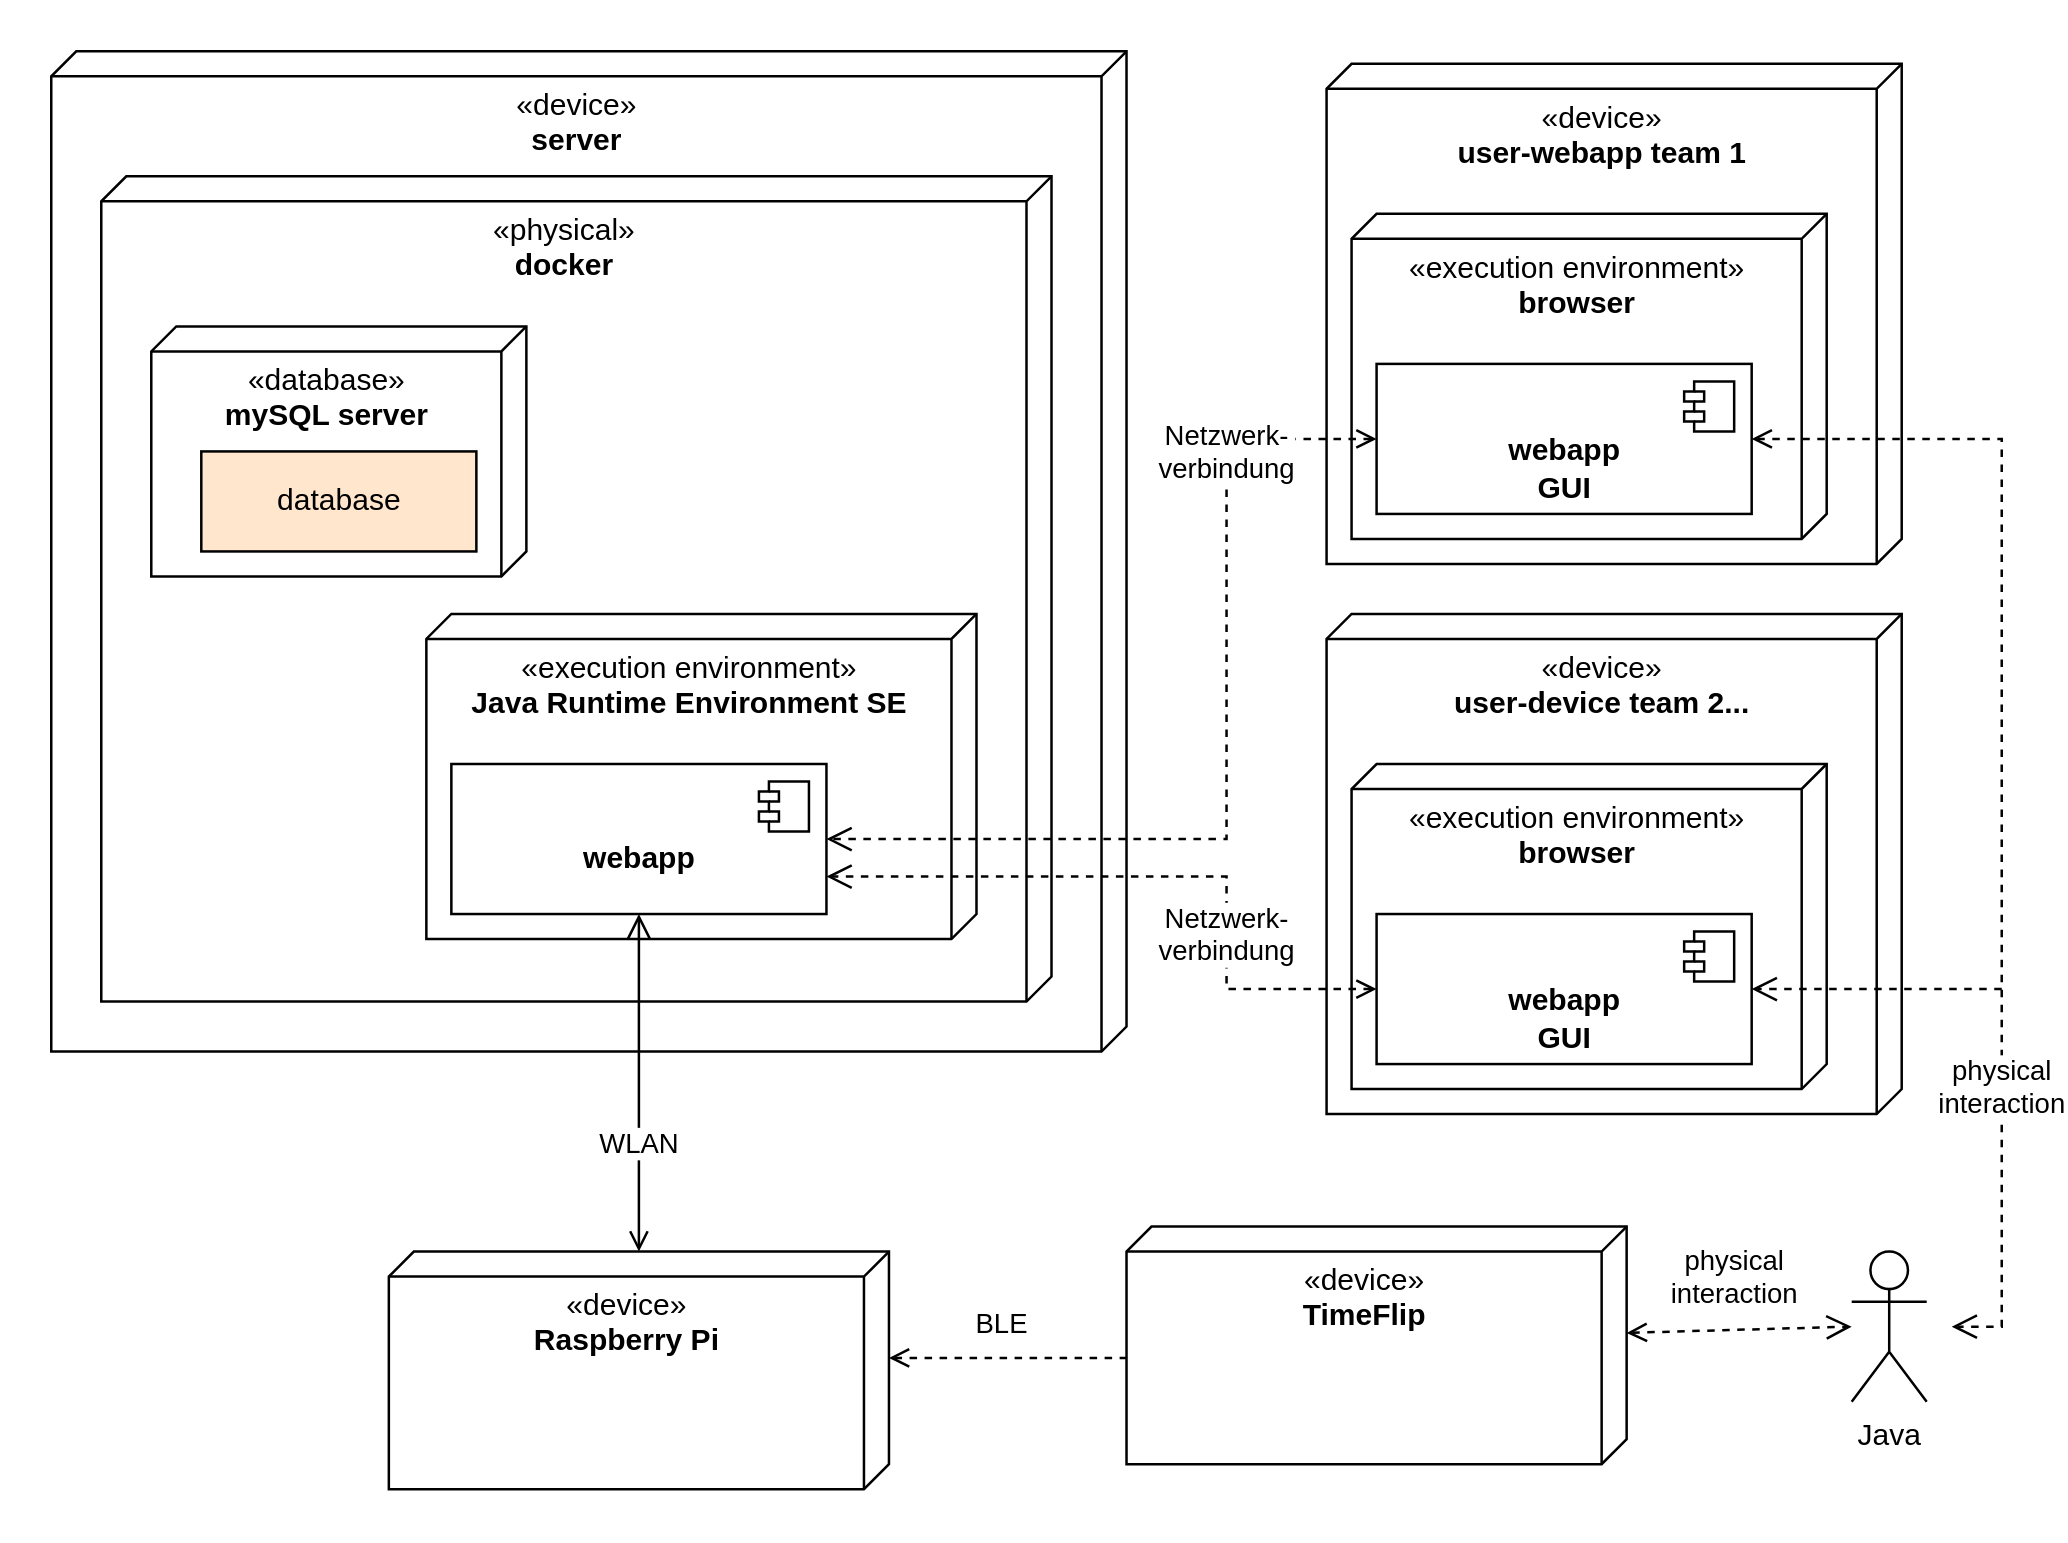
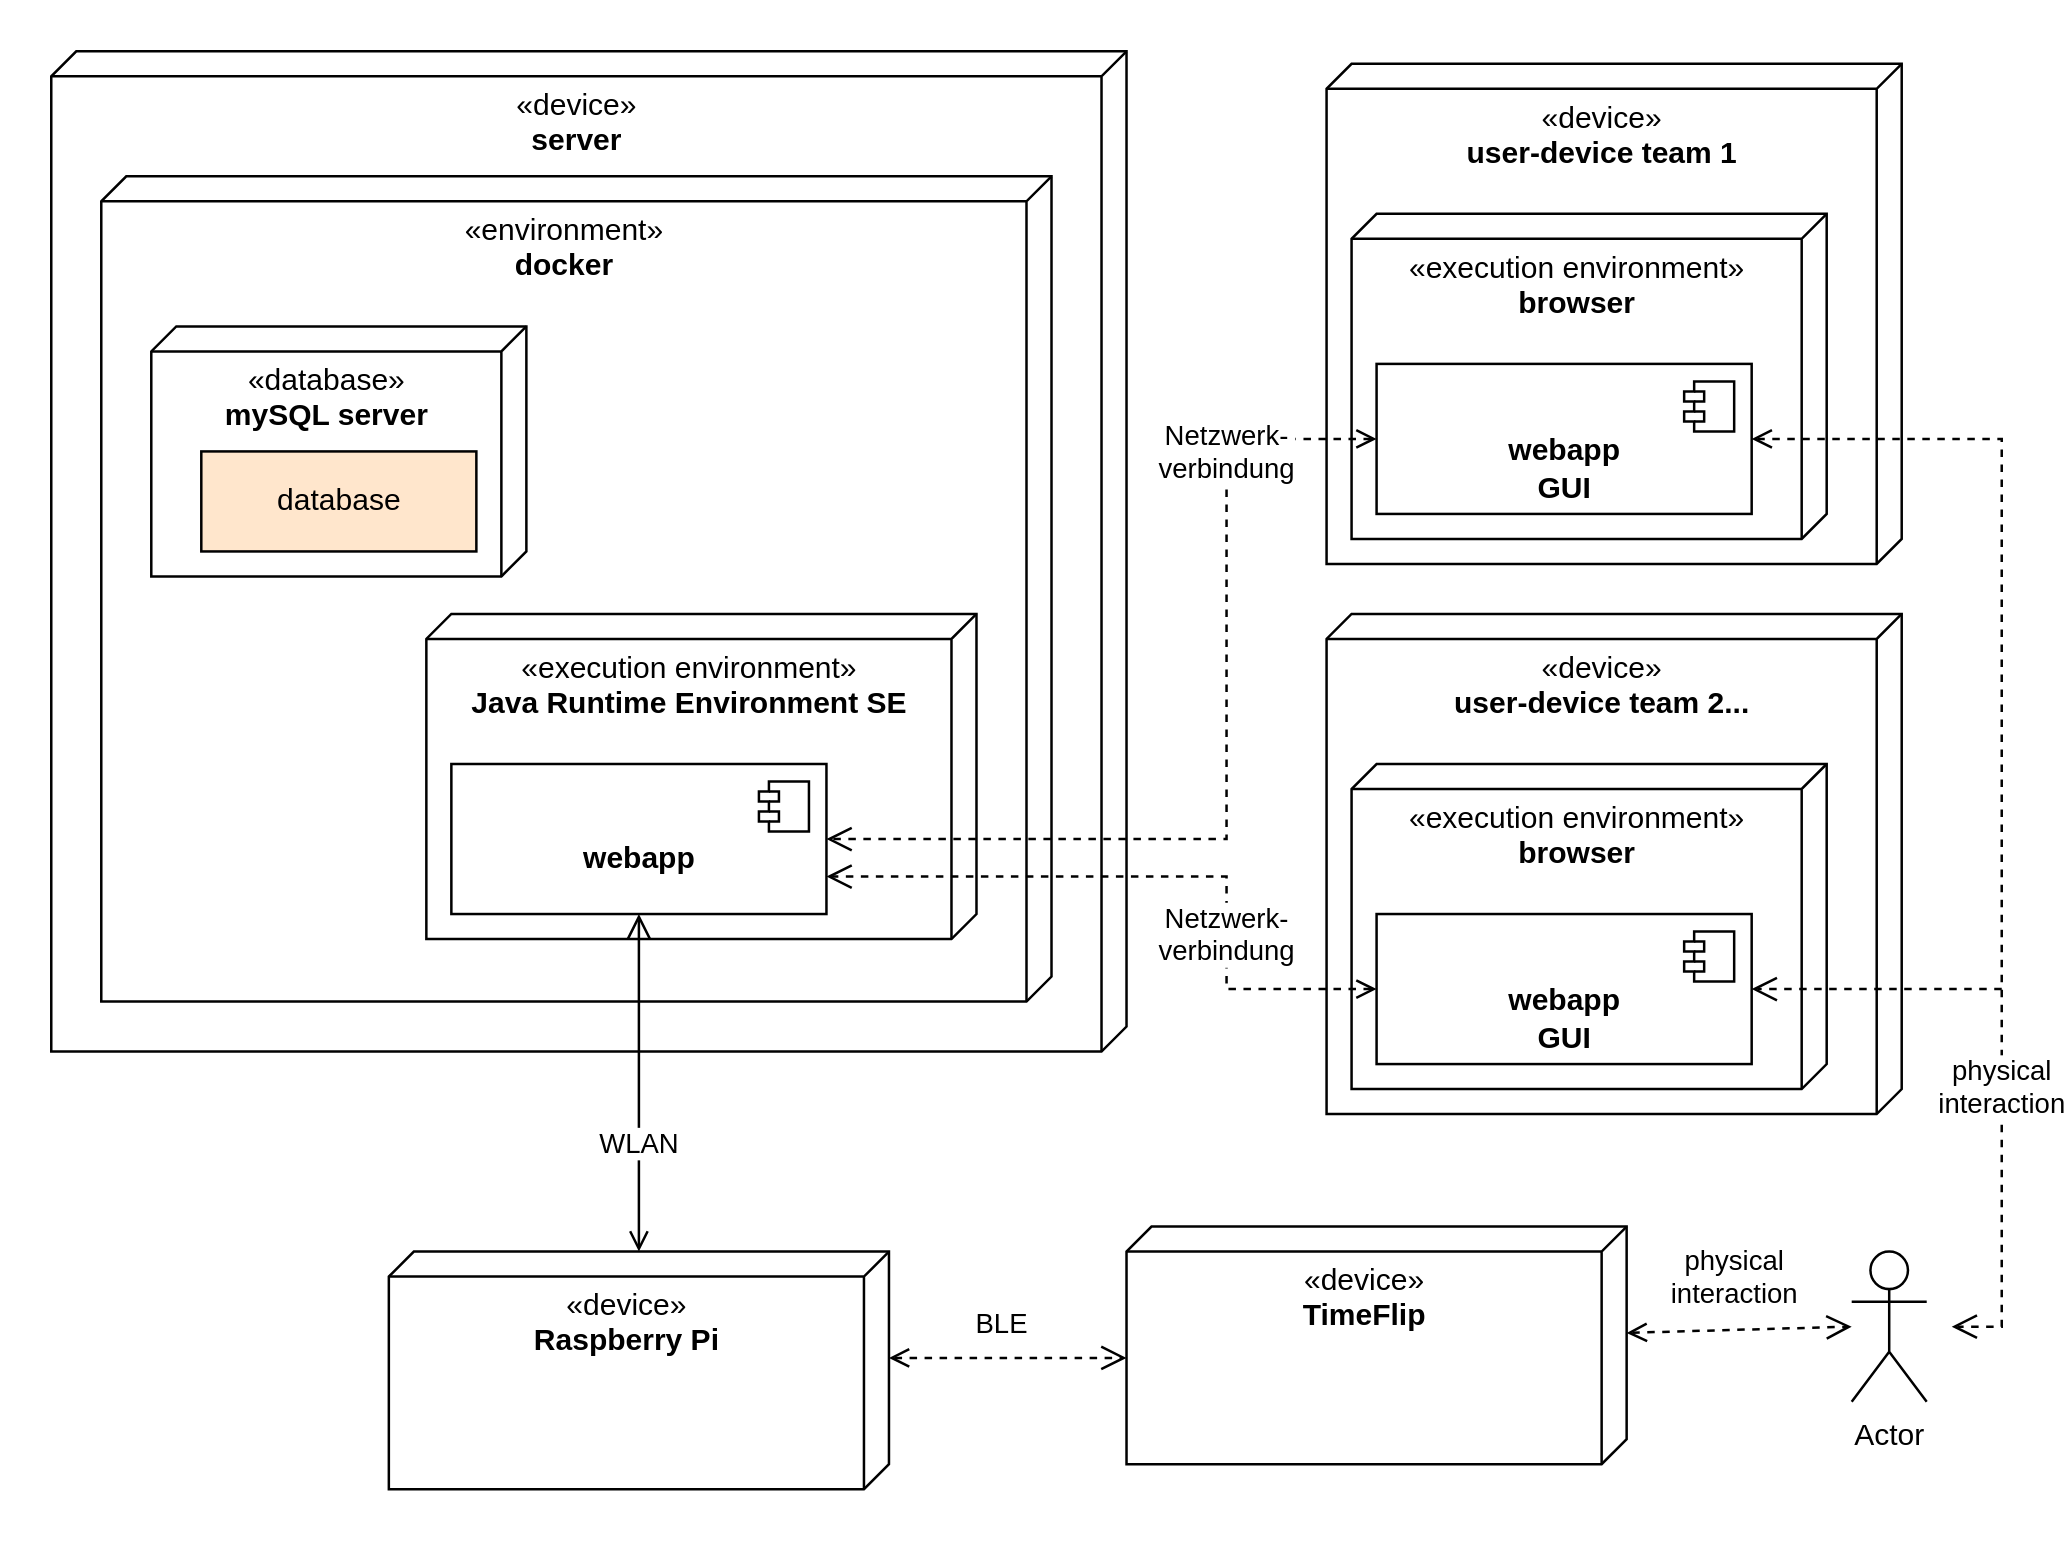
node "«device» user-webapp team 1": label "«device» user-webapp team 1" -> "«device» user-device team 1"
node "«physical» docker": label "«physical» docker" -> "«environment» docker"
edge "«device» TimeFlip" -> "«device» Raspberry Pi": arrowhead none -> open
node "Java": label "Java" -> "Actor"
